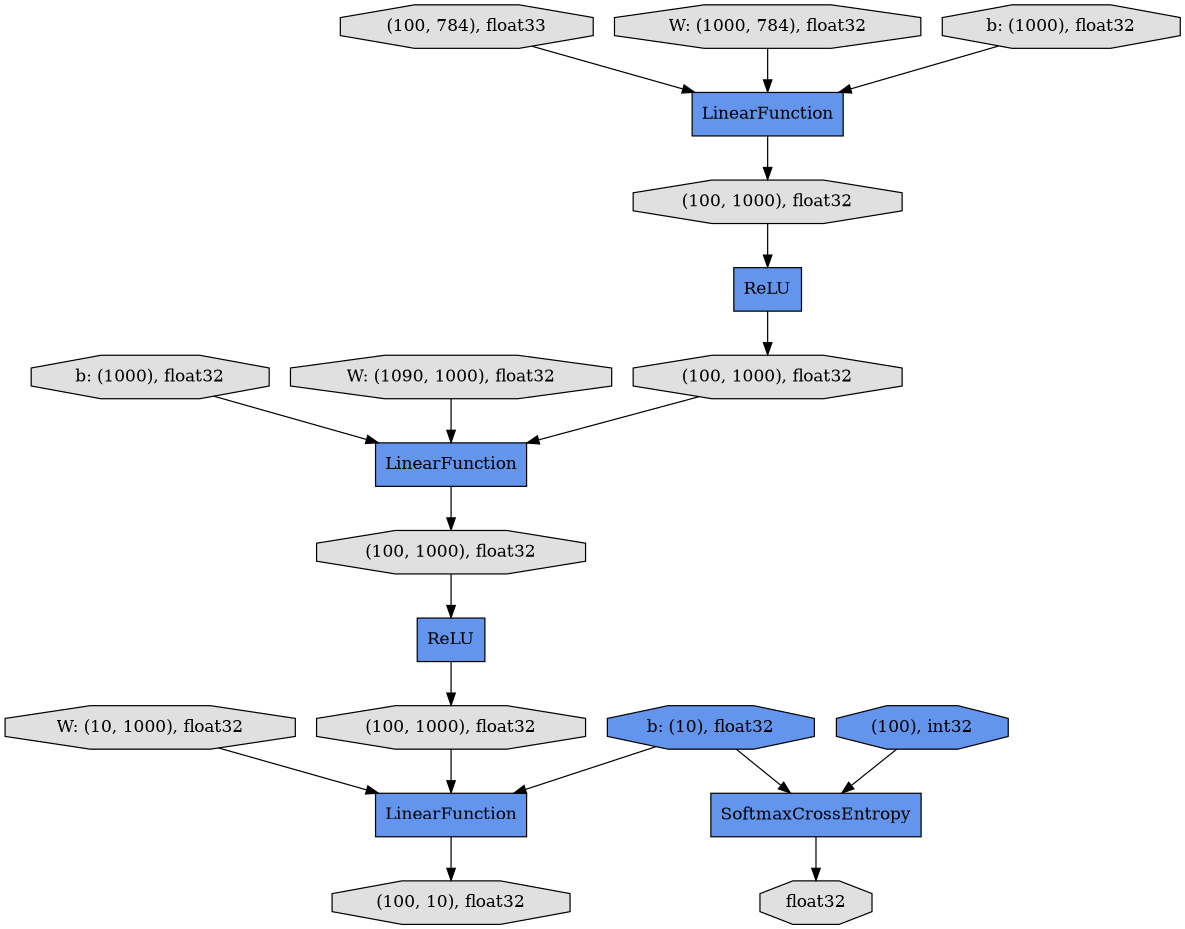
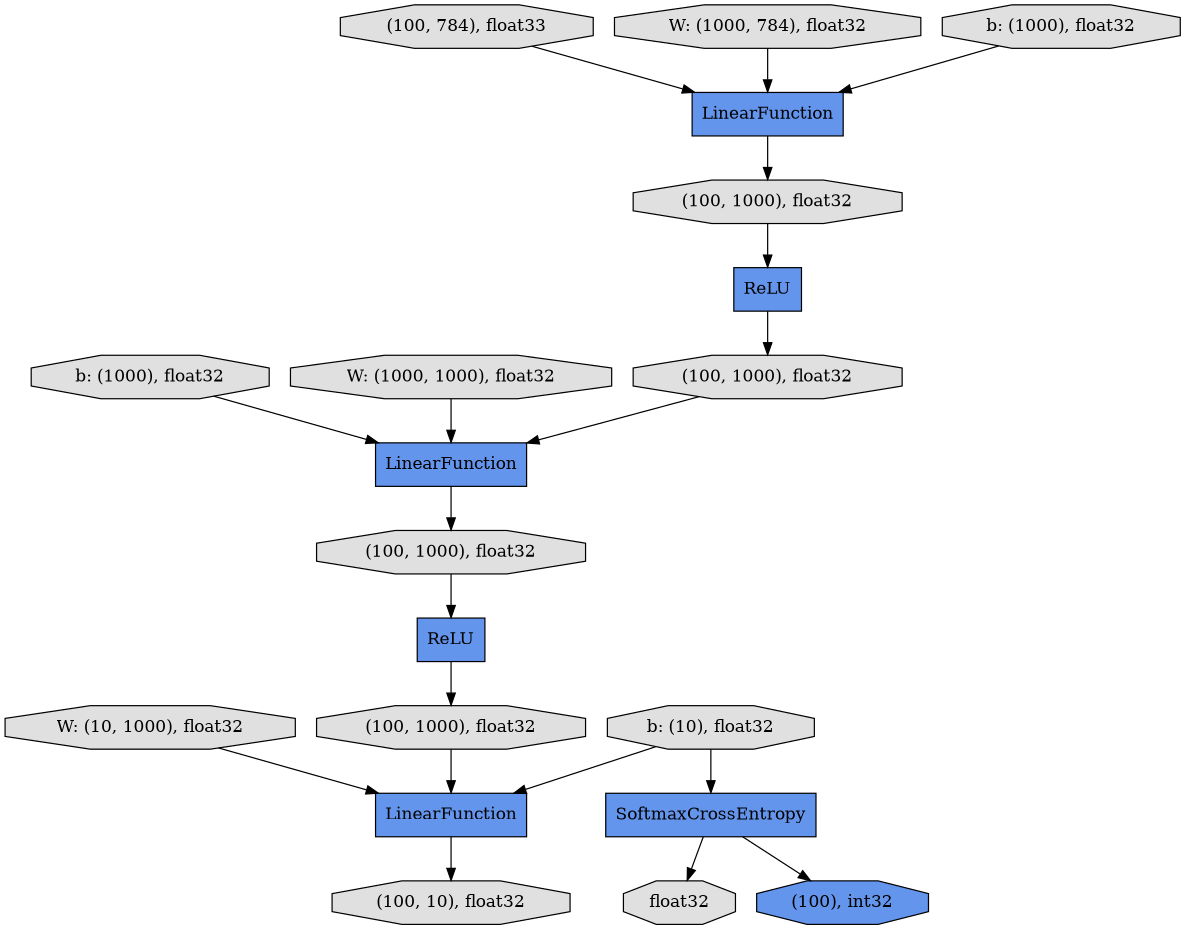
node "W: (1090, 1000), float32": label "W: (1090, 1000), float32" -> "W: (1000, 1000), float32"
node "b: (10), float32": fillcolor #6495ed -> #e0e0e0
edge "(100), int32" -> "SoftmaxCrossEntropy": reversed
